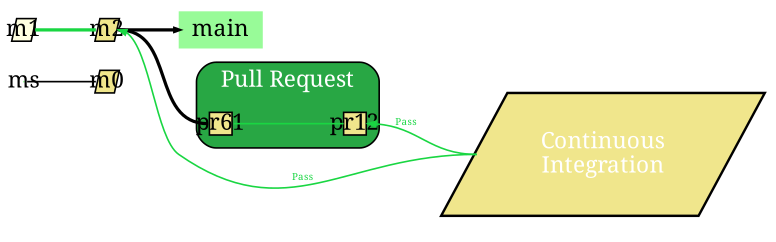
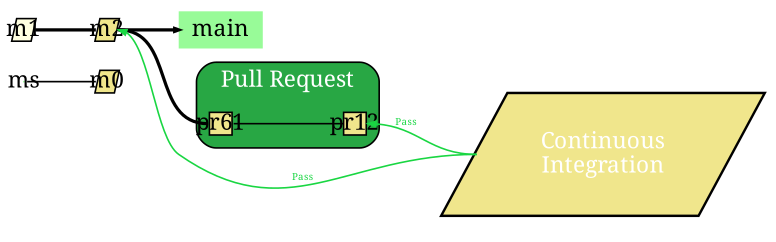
edge "m1" -- "m2": color #19d642 -> black
edge "pr61" -- "pr12": color #19d642 -> black
